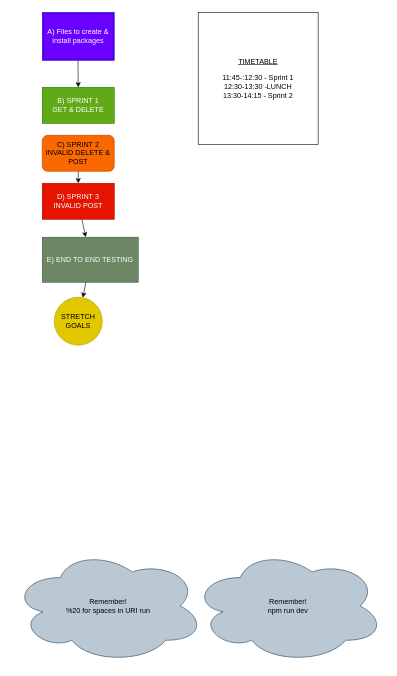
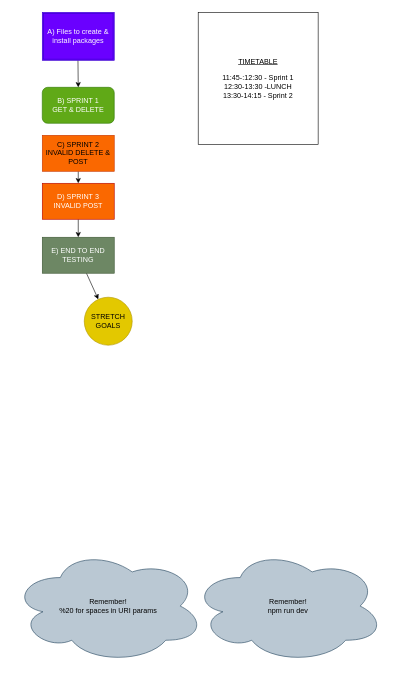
node "B) SPRINT 1 GET & DELETE": shape rectangle -> rounded rectangle
node "C) SPRINT 2 INVALID DELETE & POST": shape rounded rectangle -> rectangle
node "D) SPRINT 3INVALID POST": fillcolor #e51400 -> #fa6800
node "E) END TO END TESTING": size 96x45 -> 72x36
node "STRETCH GOALS": moved (78, 321) -> (108, 321)
node "Remember! %20 for spaces in URI run": label "Remember! %20 for spaces in URI run" -> "Remember! %20 for spaces in URI params"
